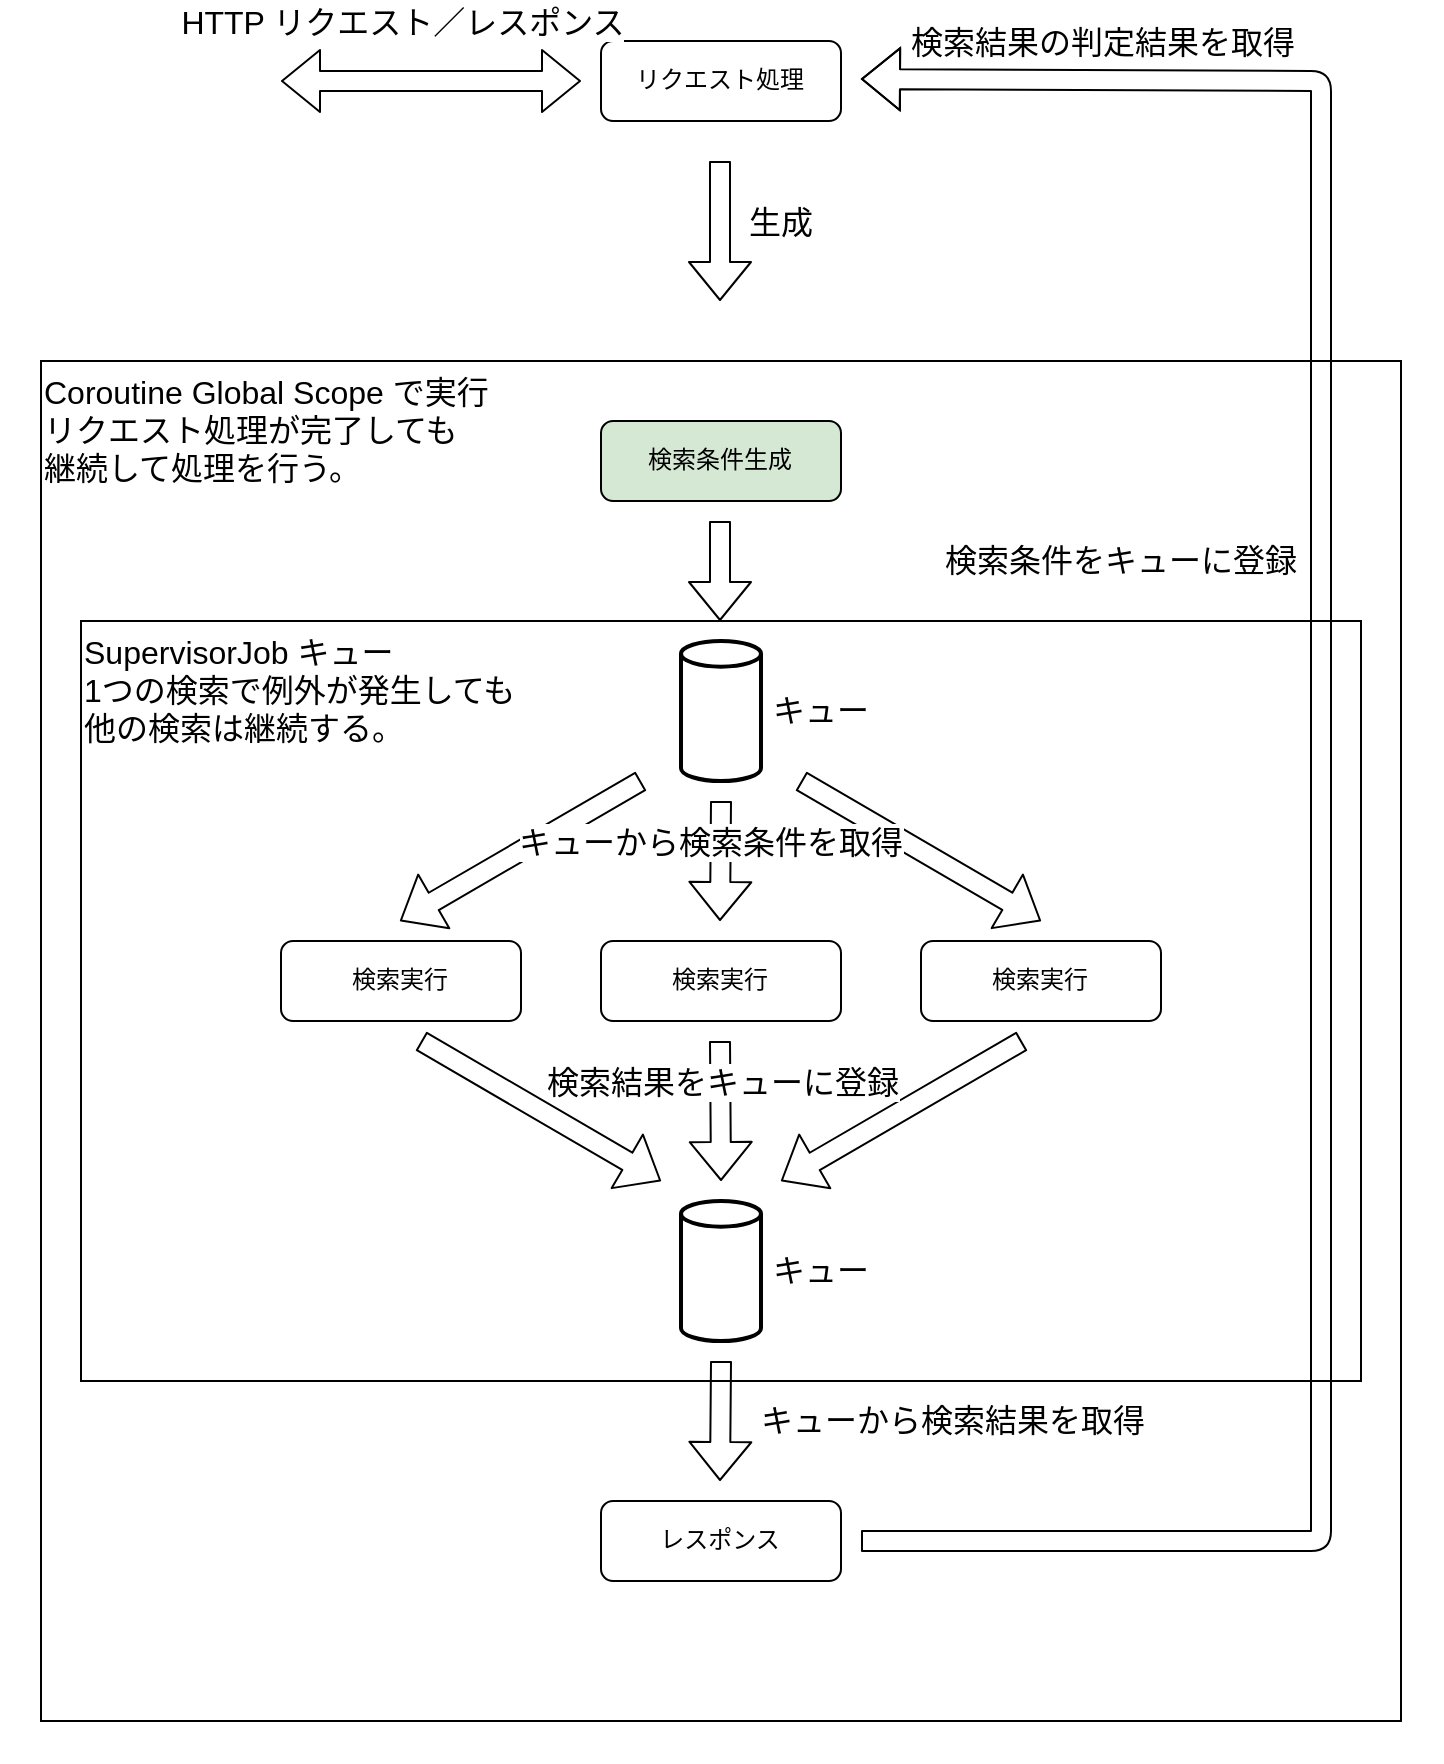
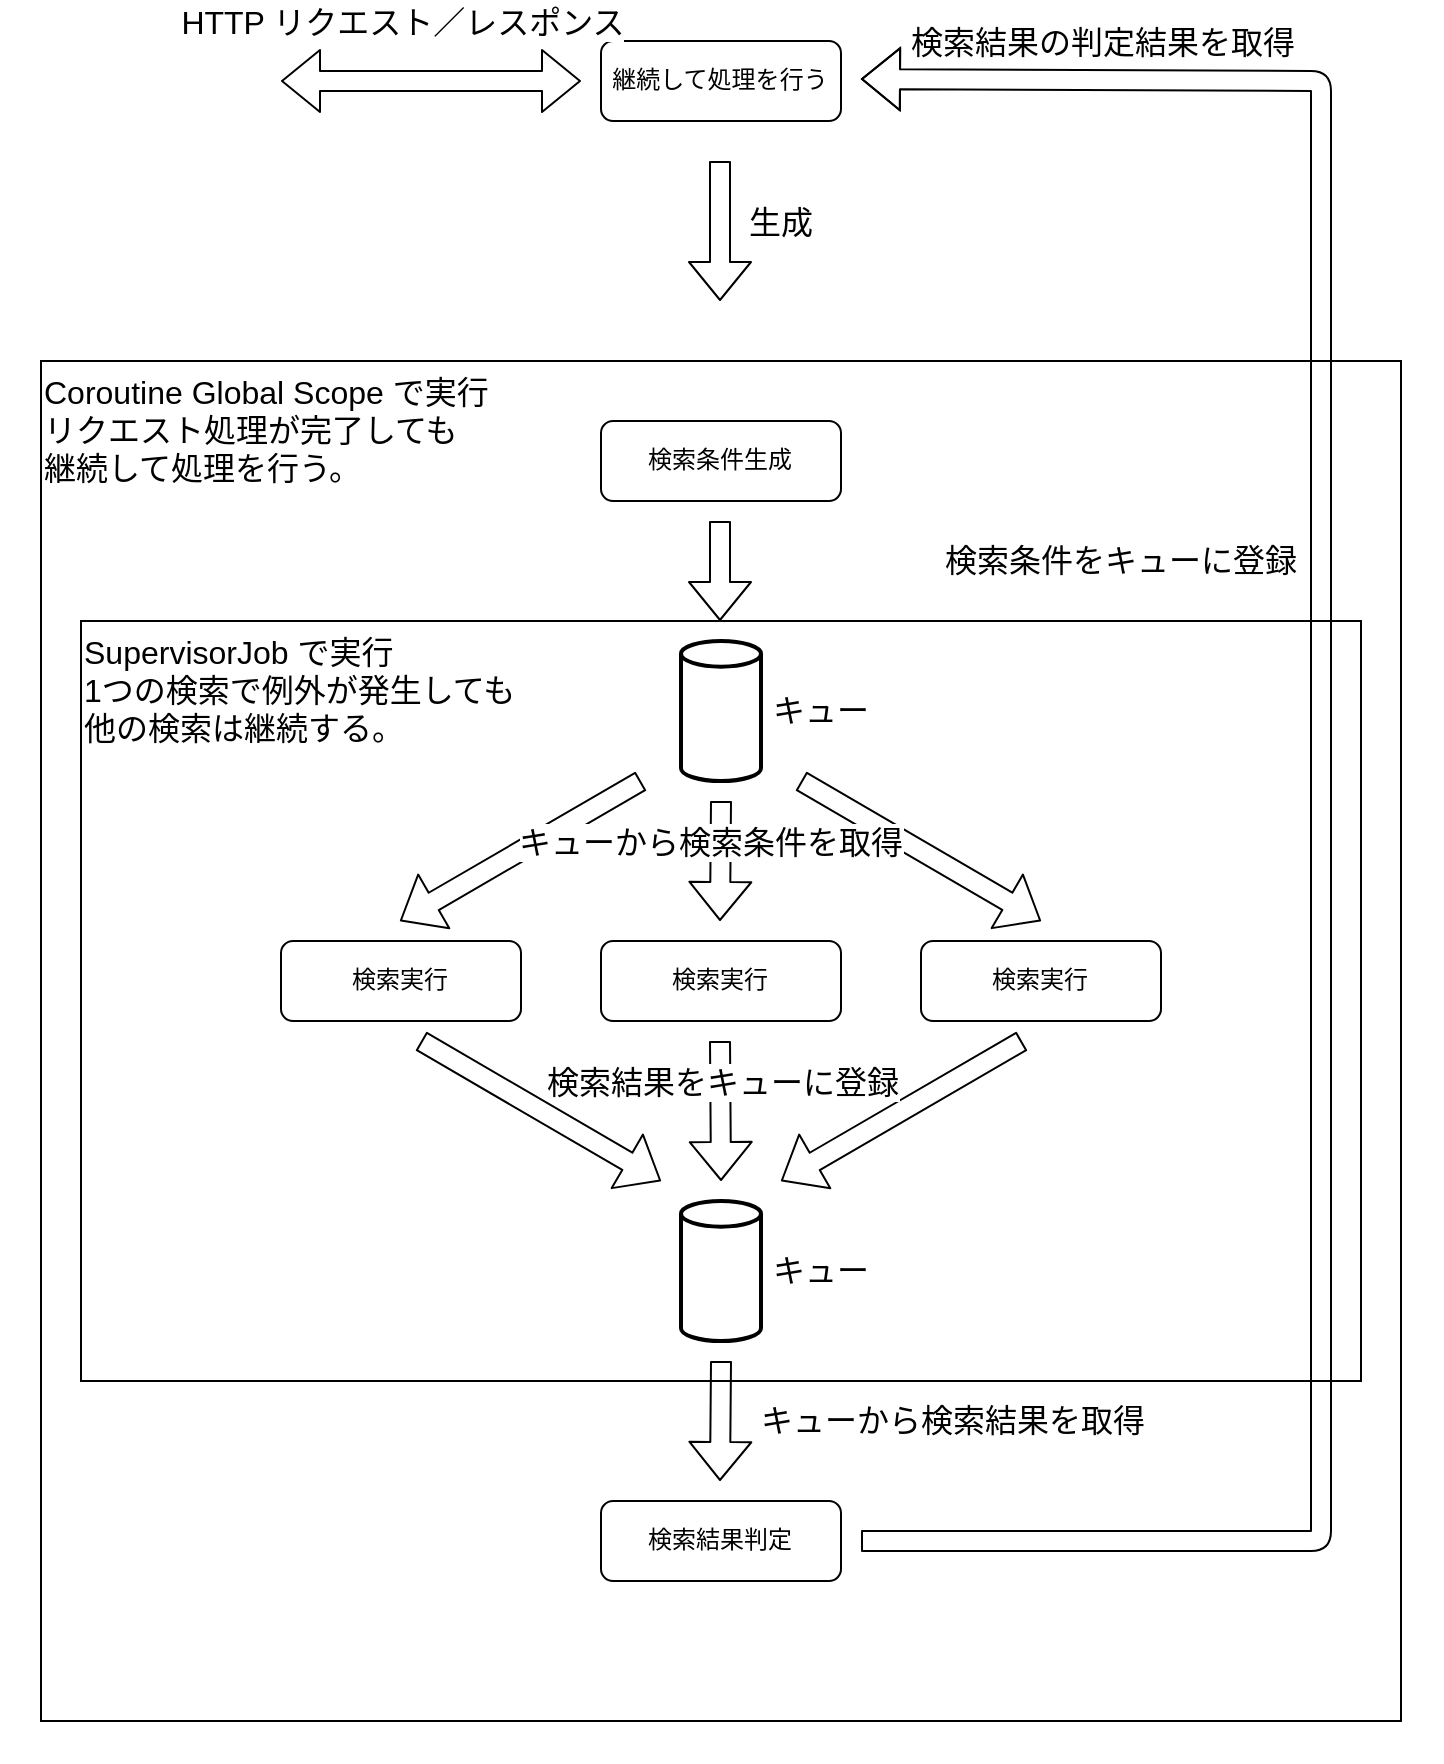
node "リクエスト処理": label "リクエスト処理" -> "継続して処理を行う"
node "検索条件生成": fillcolor #d5e8d4 -> #ffffff
node "SupervisorJob キュー 1つの検索で例外が発生しても 他の検索は継続する。": label "SupervisorJob キュー 1つの検索で例外が発生しても 他の検索は継続する。" -> "SupervisorJob で実行 1つの検索で例外が発生しても 他の検索は継続する。"
node "レスポンス": label "レスポンス" -> "検索結果判定"
